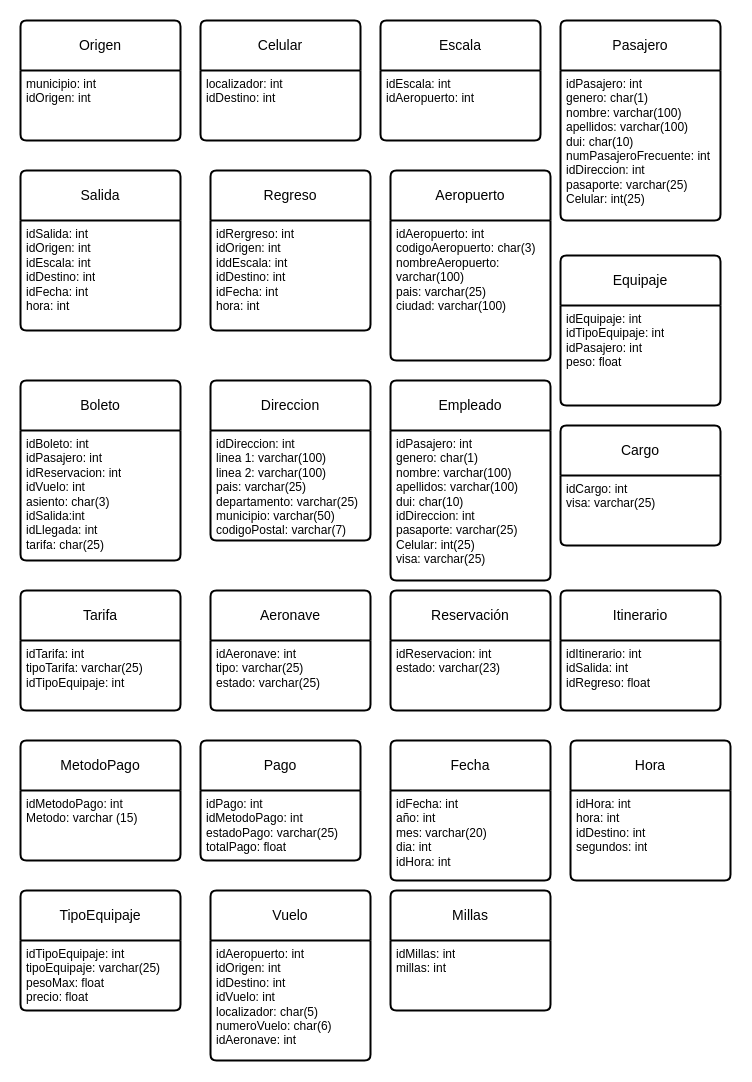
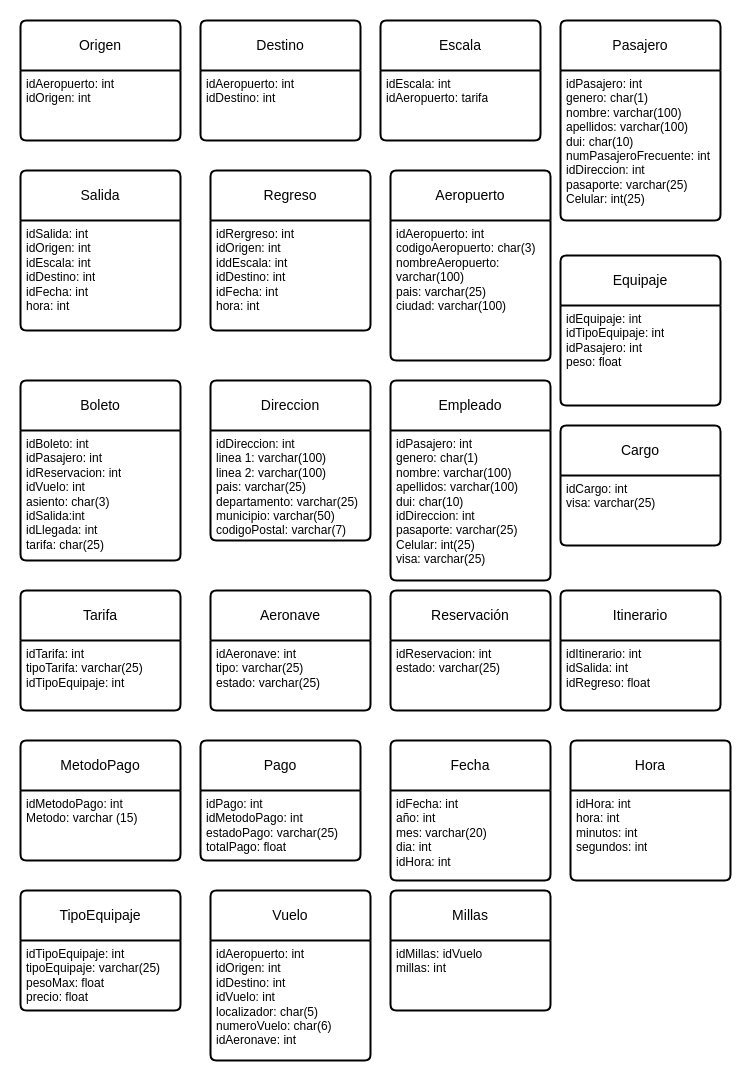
node "Celular": label "Celular" -> "Destino"
node "municipio: int idOrigen: int": label "municipio: int idOrigen: int" -> "idAeropuerto: int idOrigen: int"
node "localizador: int idDestino: int": label "localizador: int idDestino: int" -> "idAeropuerto: int idDestino: int"
node "idEscala: int idAeropuerto: int": label "idEscala: int idAeropuerto: int" -> "idEscala: int idAeropuerto: tarifa"
node "idReservacion: int estado: varchar(23)": label "idReservacion: int estado: varchar(23)" -> "idReservacion: int estado: varchar(25)"
node "idHora: int hora: int idDestino: int segundos: int": label "idHora: int hora: int idDestino: int segundos: int" -> "idHora: int hora: int minutos: int segundos: int"
node "idMillas: int millas: int": label "idMillas: int millas: int" -> "idMillas: idVuelo millas: int"
